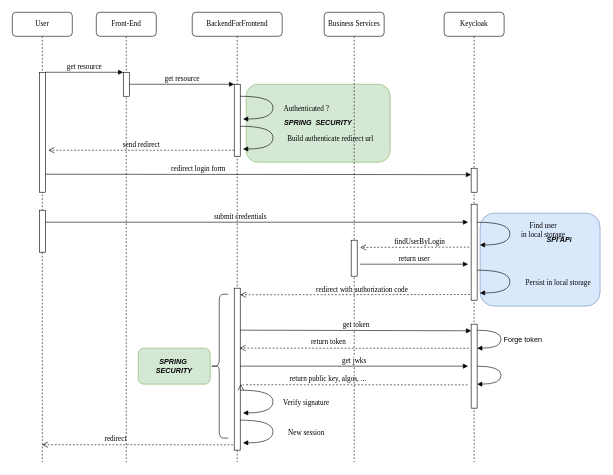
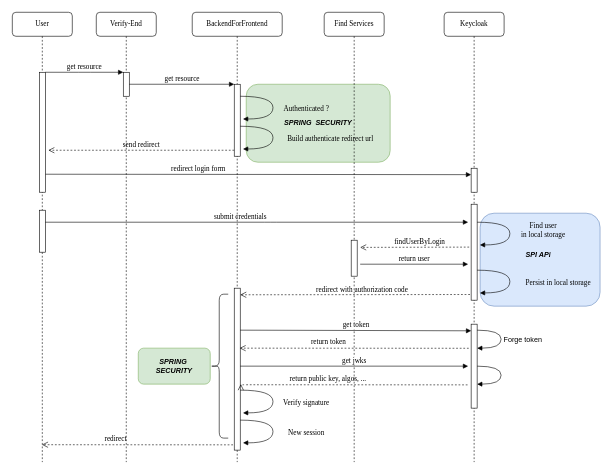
node "Front-End": label "Front-End" -> "Verify-End"
node "Business Services": label "Business Services" -> "Find Services"
node "SPI API": moved (567, 240) -> (546, 255)
